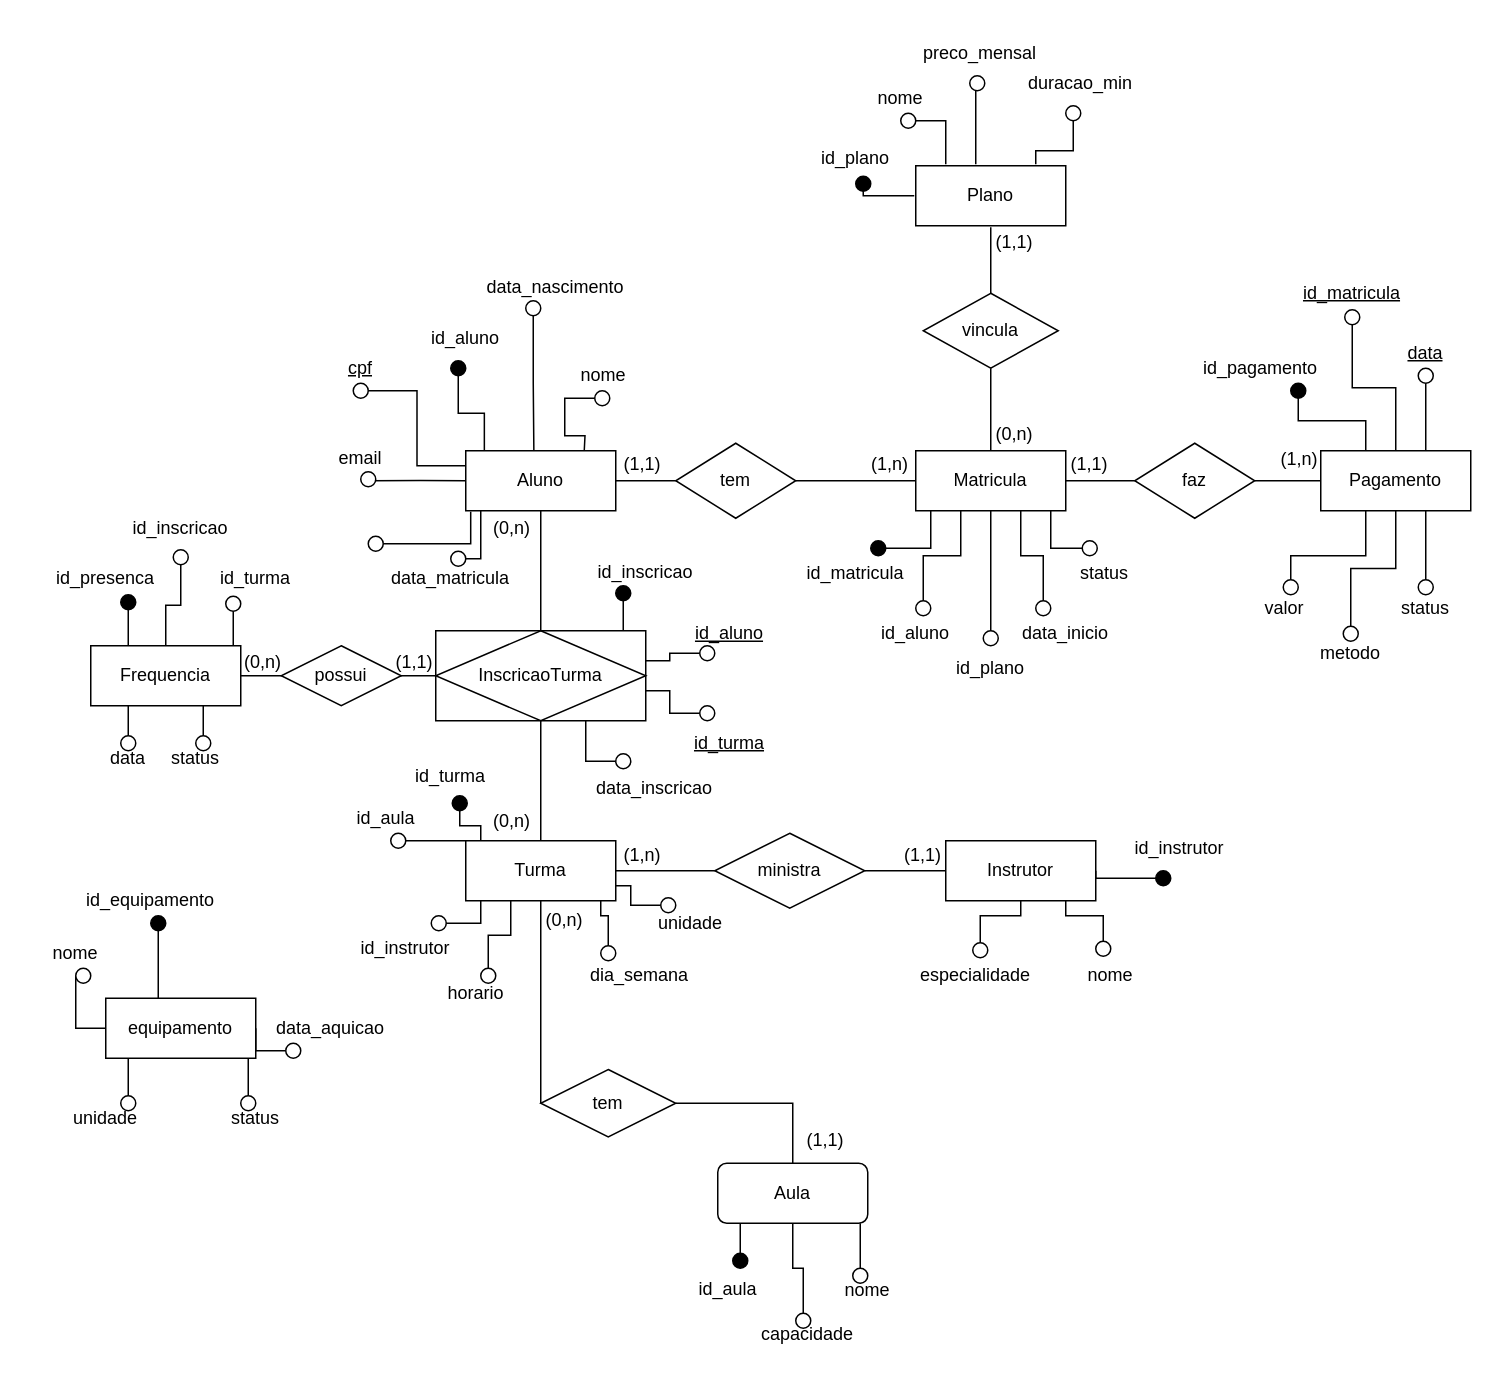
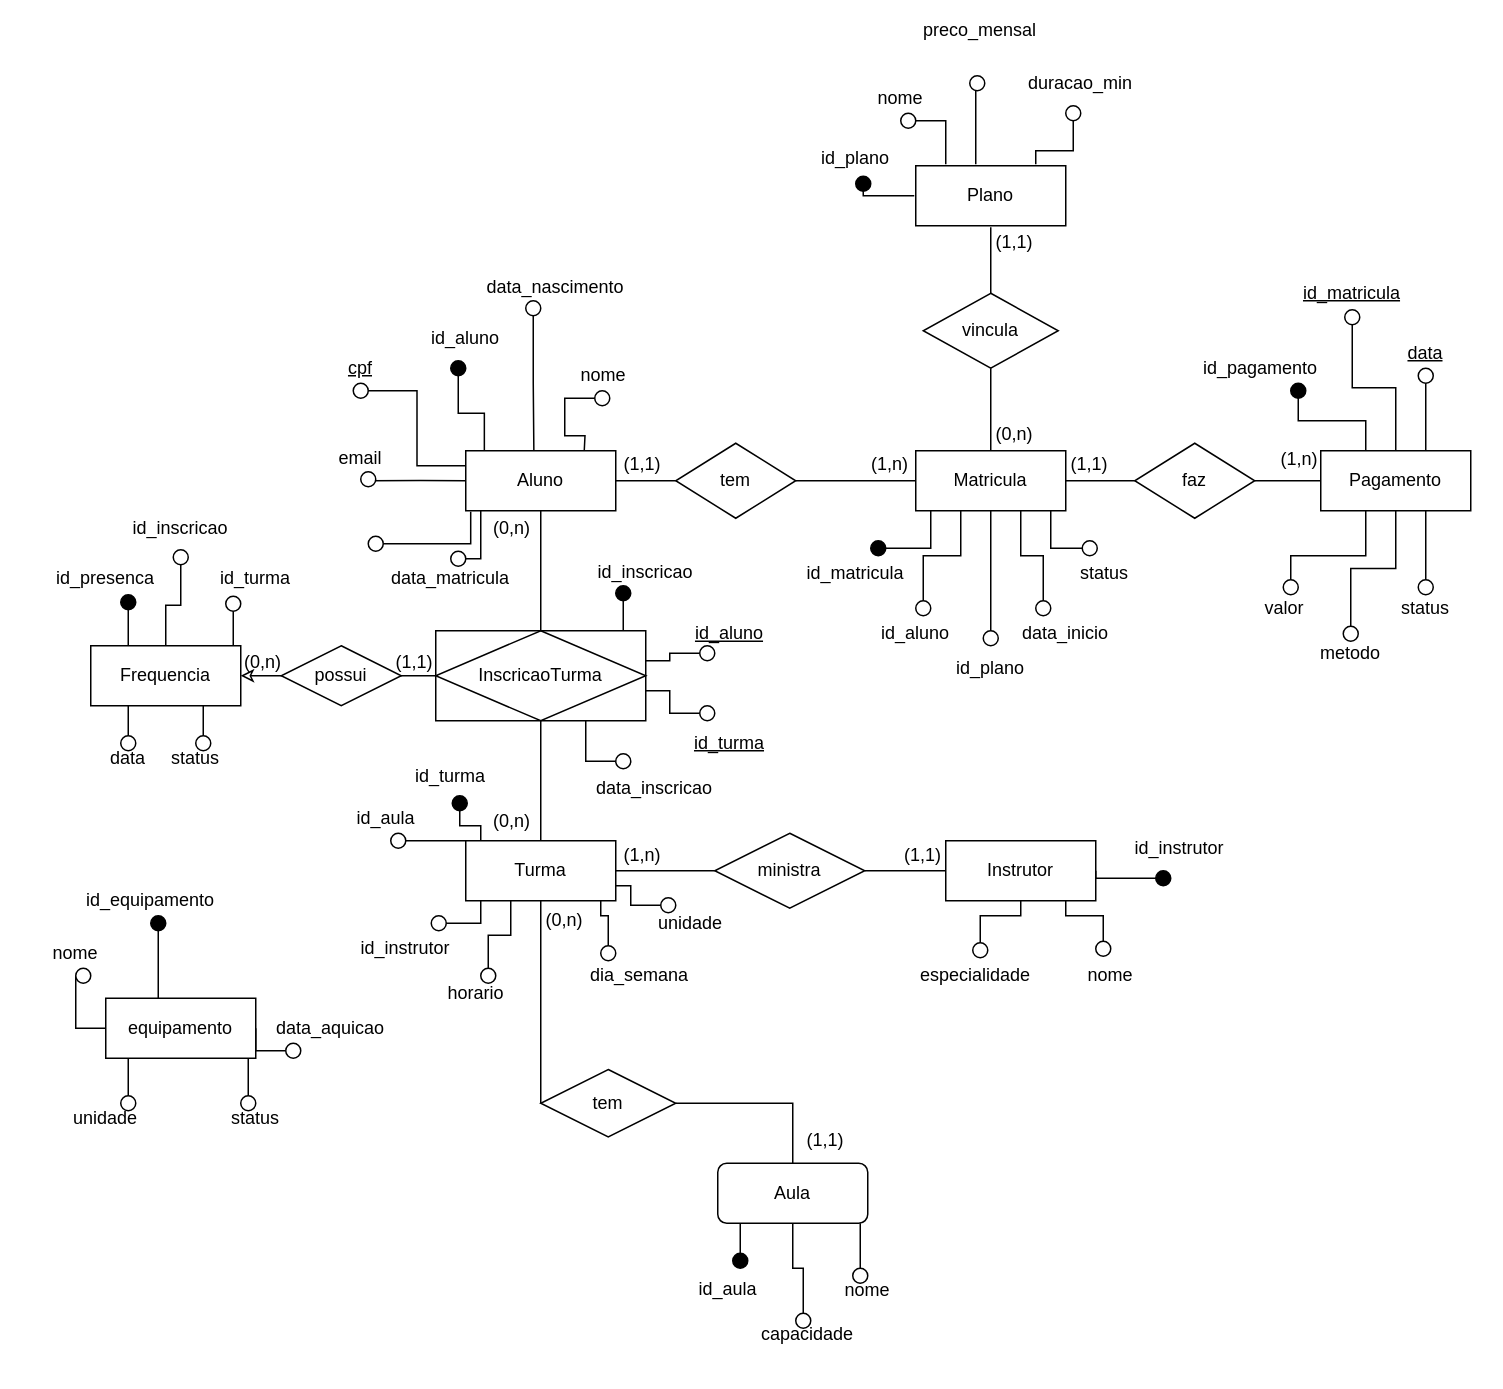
node "preco_mensal": moved (980, 53) -> (980, 31)
edge "Frequencia" -- "InscricaoTurma": arrowhead none -> classic
